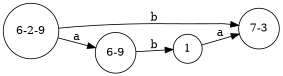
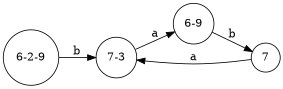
edge "6-2-9" -> "6-9": now "7-3" -> "6-9"
node "1": label "1" -> "7"
